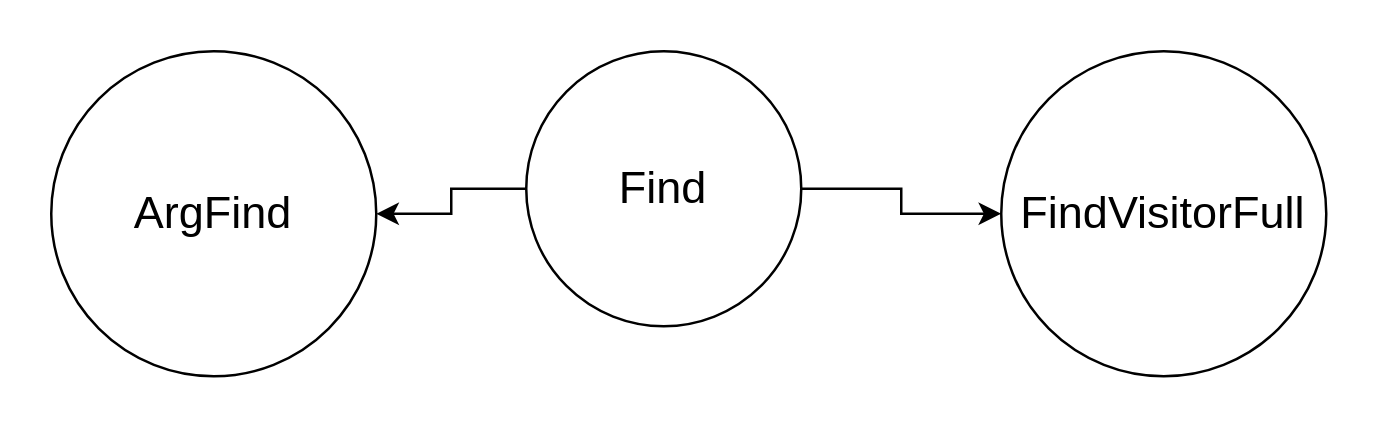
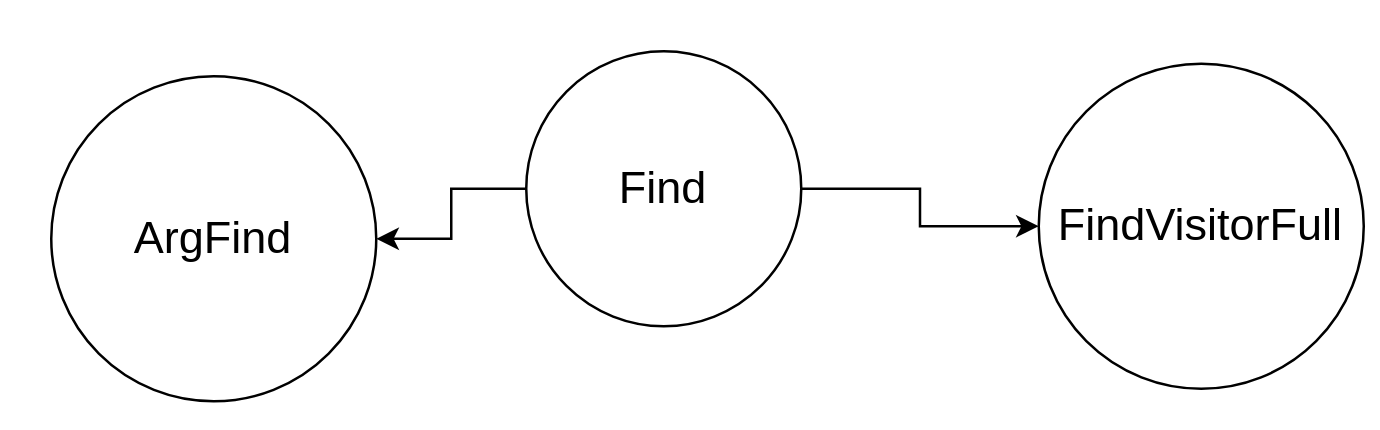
node "ArgFind": moved (214, 214) -> (214, 239)
node "FindVisitorFull": moved (1164, 214) -> (1201, 226)
